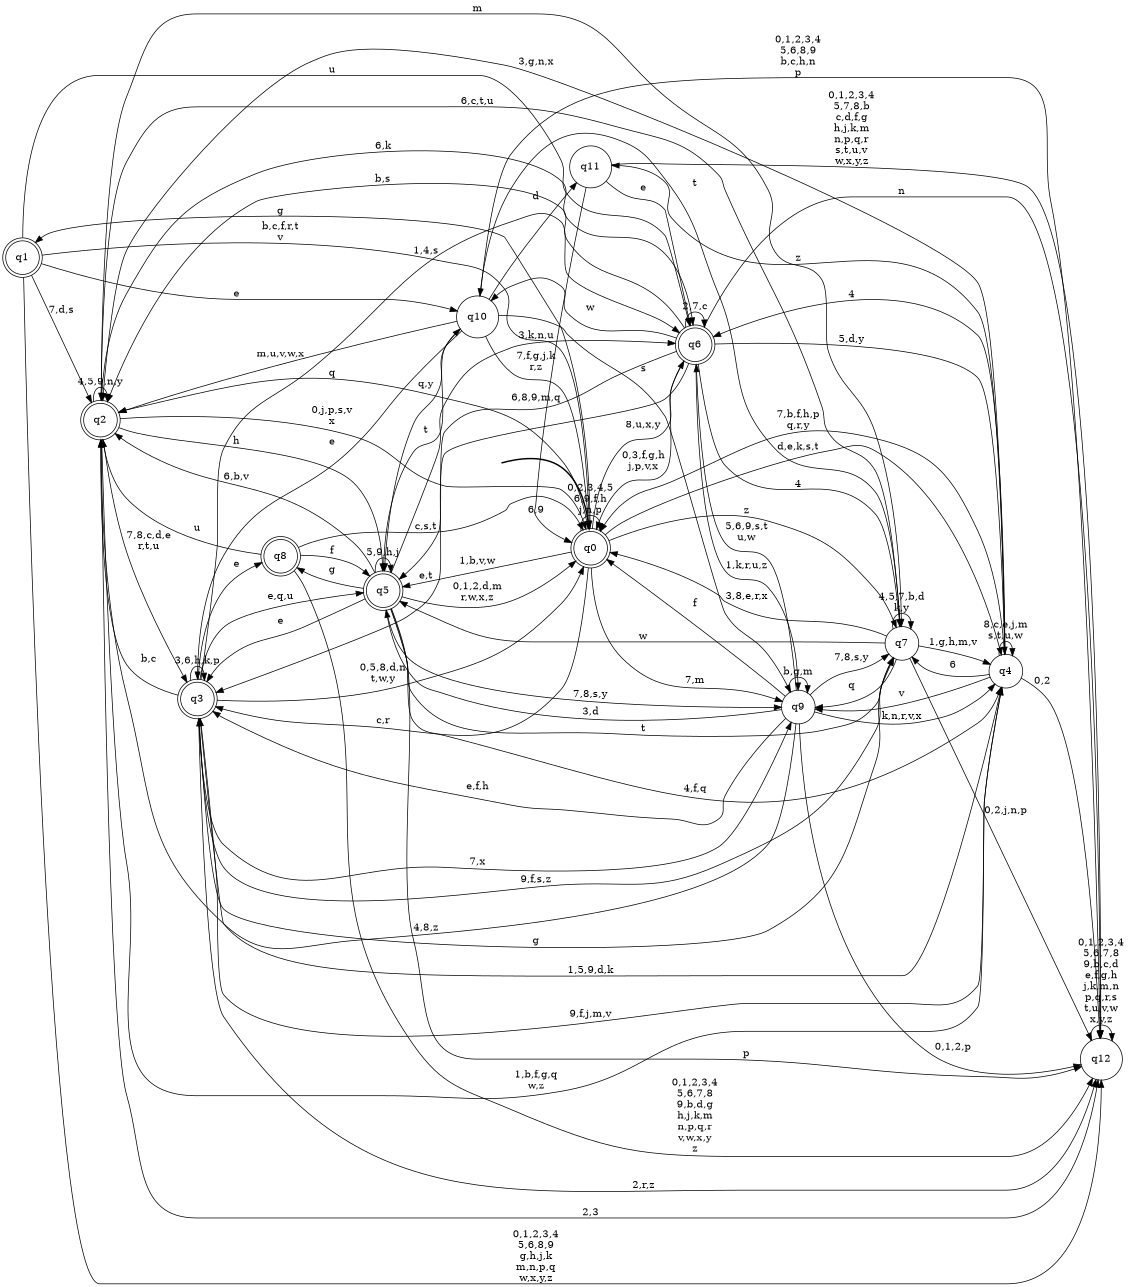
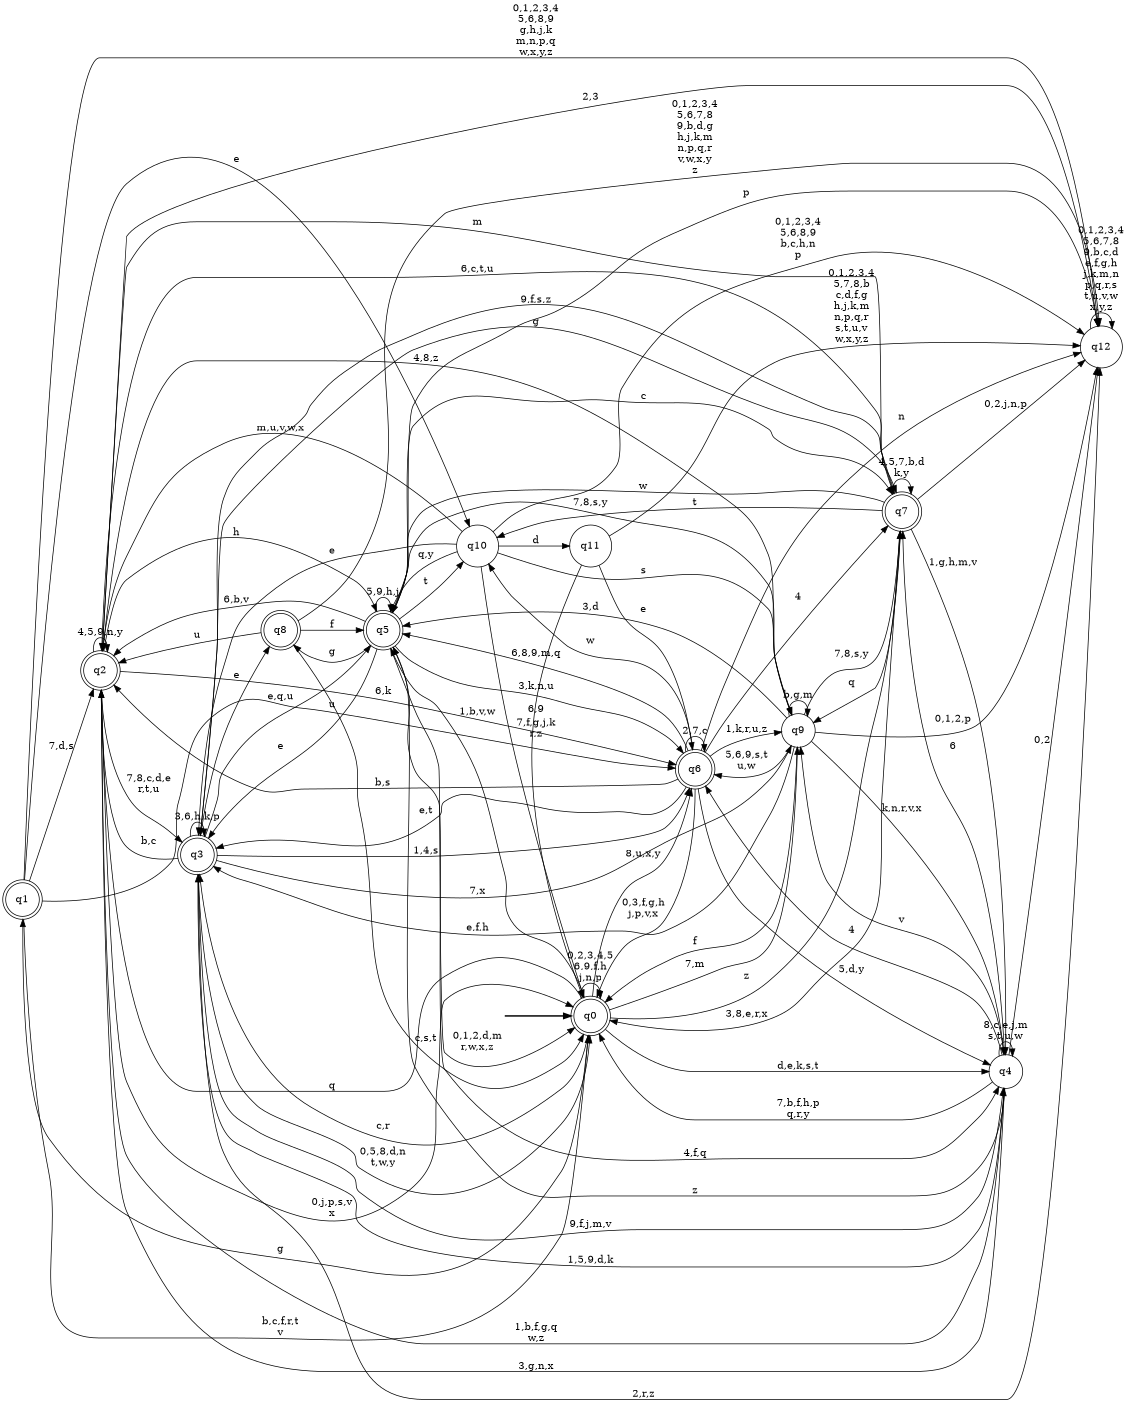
edge "q4" -> "q11": now "q4" -> "q5"
node "q7": shape circle -> doublecircle
edge "q5" -> "q7": label "t" -> "c"
